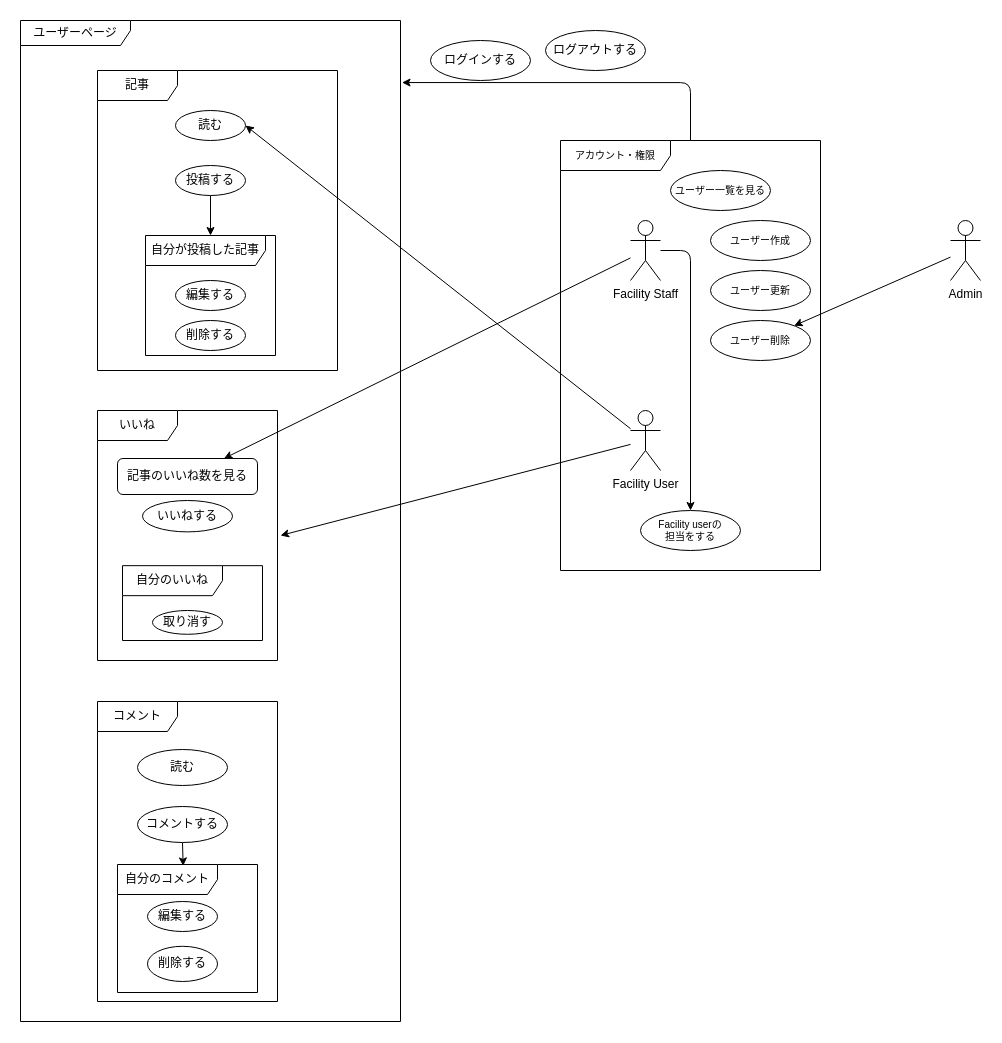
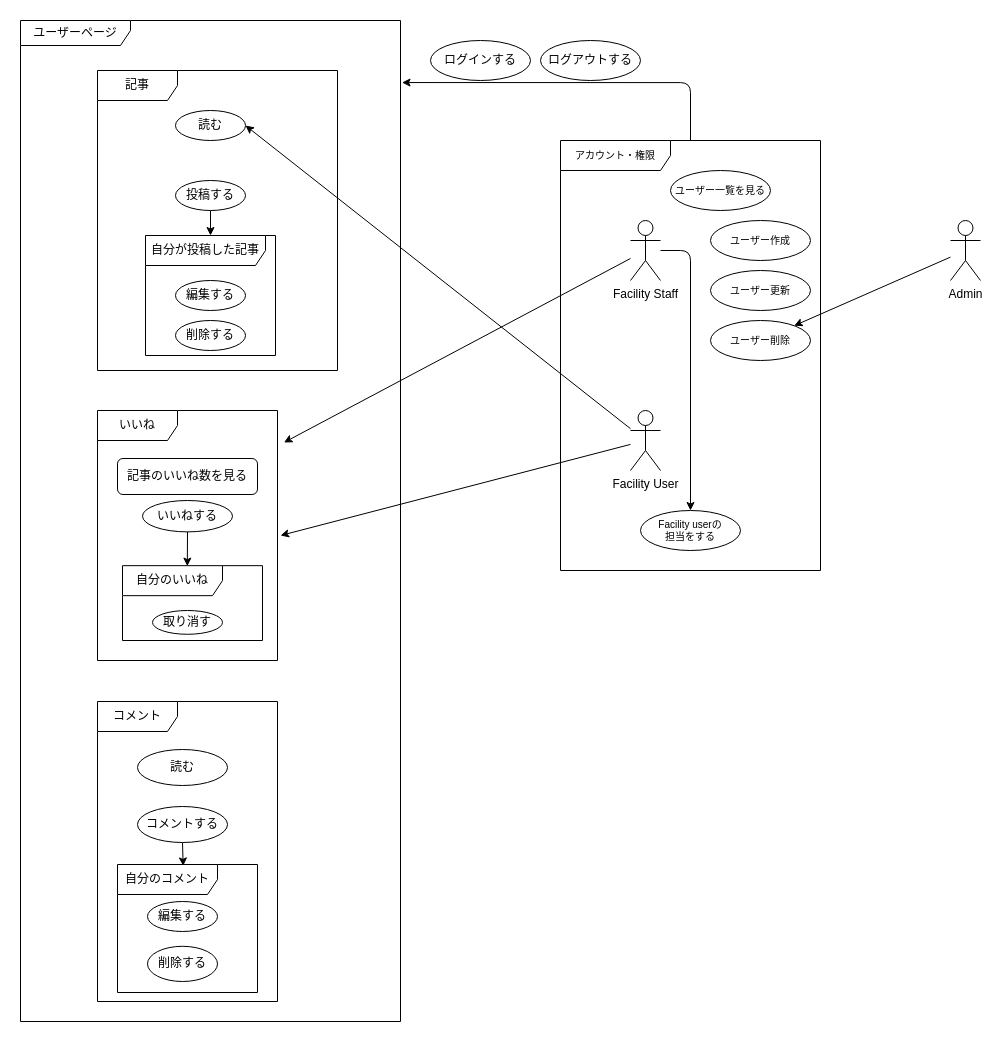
node "ログアウトする": moved (596, 51) -> (591, 61)
node "投稿する": moved (211, 181) -> (211, 196)
edge "Facility Staff" -> "記事のいいね数を見る": now "Facility Staff" -> "いいね"
edge "いいねする" -> "自分のいいね": added
